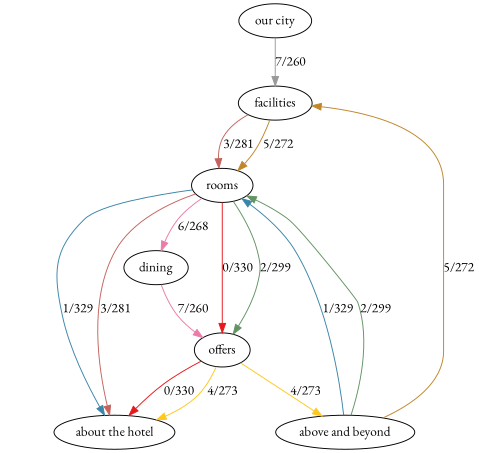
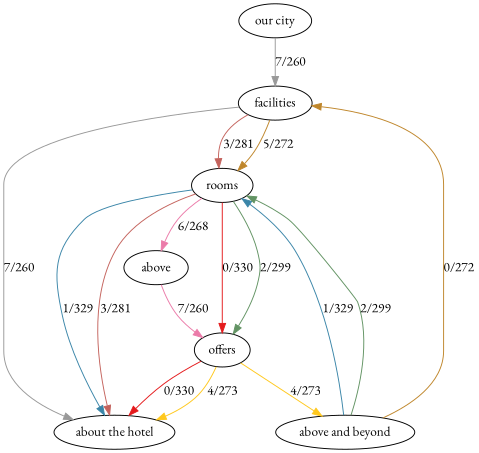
edge "facilities" -> "about the hotel": added, label "7/260"
node "dining": label "dining" -> "above"
edge "above and beyond" -> "facilities": label "5/272" -> "0/272"
